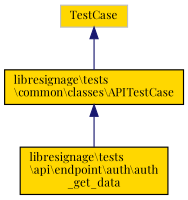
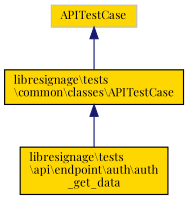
node "TestCase": label "TestCase" -> "APITestCase"
